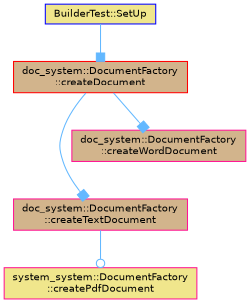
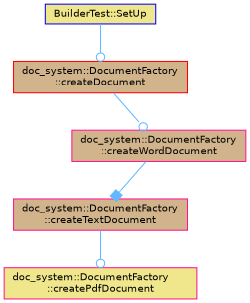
edge "BuilderTest::SetUp" -> "doc_system::DocumentFactory ::createDocument": arrowhead box -> odot
edge "doc_system::DocumentFactory ::createDocument" -> "doc_system::DocumentFactory ::createWordDocument": arrowhead box -> odot
edge "doc_system::DocumentFactory ::createDocument" -> "doc_system::DocumentFactory ::createTextDocument": now "doc_system::DocumentFactory ::createWordDocument" -> "doc_system::DocumentFactory ::createTextDocument"
node "system_system::DocumentFactory ::createPdfDocument": label "system_system::DocumentFactory ::createPdfDocument" -> "doc_system::DocumentFactory ::createPdfDocument"
